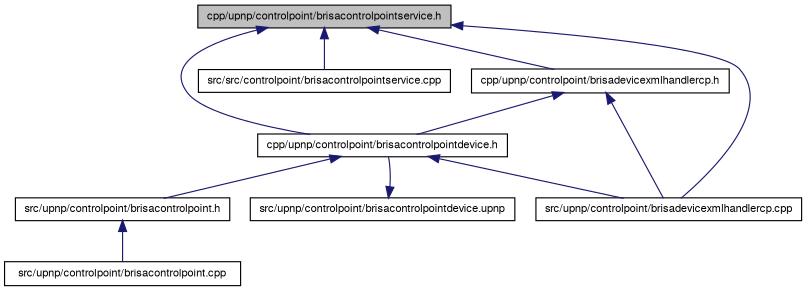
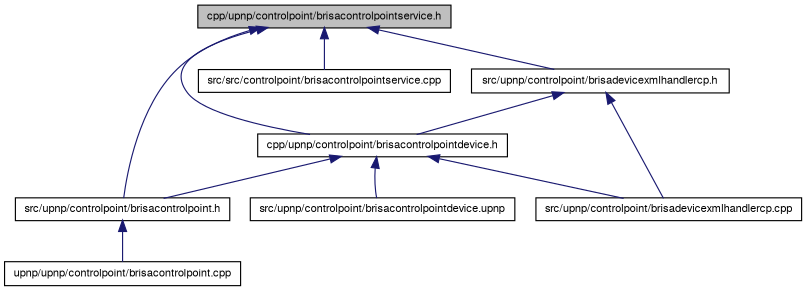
edge "src/upnp/controlpoint/brisadevicexmlhandlercp.cpp" -> "cpp/upnp/controlpoint/brisacontrolpointservice.h": now "src/upnp/controlpoint/brisacontrolpoint.h" -> "cpp/upnp/controlpoint/brisacontrolpointservice.h"
node "cpp/upnp/controlpoint/brisadevicexmlhandlercp.h": label "cpp/upnp/controlpoint/brisadevicexmlhandlercp.h" -> "src/upnp/controlpoint/brisadevicexmlhandlercp.h"
edge "cpp/upnp/controlpoint/brisacontrolpointdevice.h" -> "src/upnp/controlpoint/brisacontrolpointdevice.upnp": reversed
node "src/upnp/controlpoint/brisacontrolpoint.cpp": label "src/upnp/controlpoint/brisacontrolpoint.cpp" -> "upnp/upnp/controlpoint/brisacontrolpoint.cpp"
